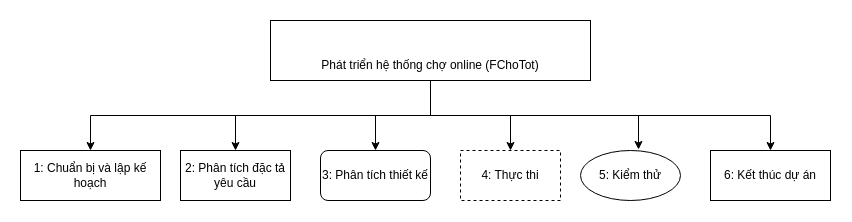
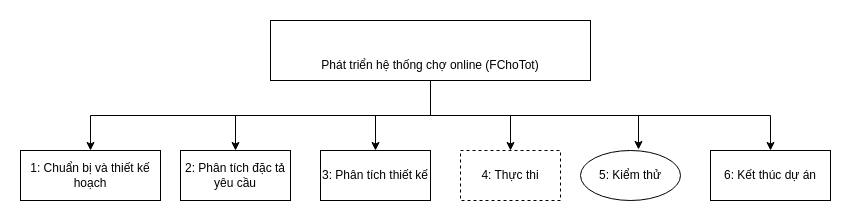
node "1: Chuẩn bị và lập kế hoạch": label "1: Chuẩn bị và lập kế hoạch" -> "1: Chuẩn bị và thiết kế hoạch"
node "3: Phân tích thiết kế": shape rounded rectangle -> rectangle
